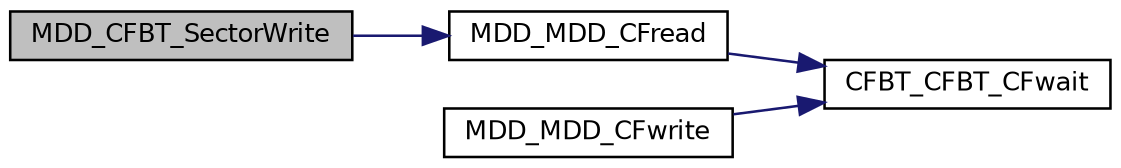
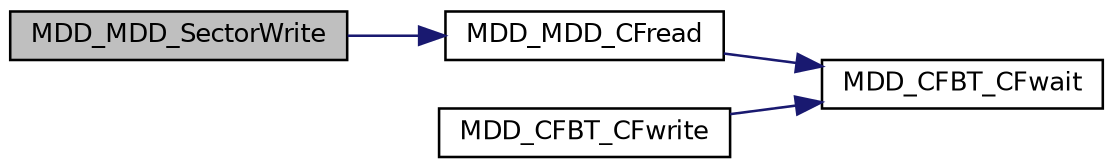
node "MDD_CFBT_SectorWrite": label "MDD_CFBT_SectorWrite" -> "MDD_MDD_SectorWrite"
node "CFBT_CFBT_CFwait": label "CFBT_CFBT_CFwait" -> "MDD_CFBT_CFwait"
node "MDD_MDD_CFwrite": label "MDD_MDD_CFwrite" -> "MDD_CFBT_CFwrite"
